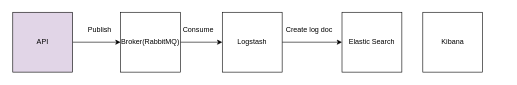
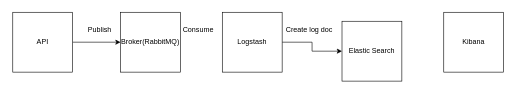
node "API": fillcolor #e1d5e7 -> #ffffff
edge "Broker(RabbitMQ)" -> "Logstash": removed
node "Elastic Search": moved (372, 42) -> (372, 51)
node "Kibana": moved (453, 42) -> (474, 42)
